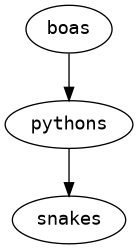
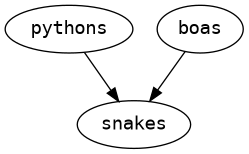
edge "boas" -> "pythons": now "boas" -> "snakes"
